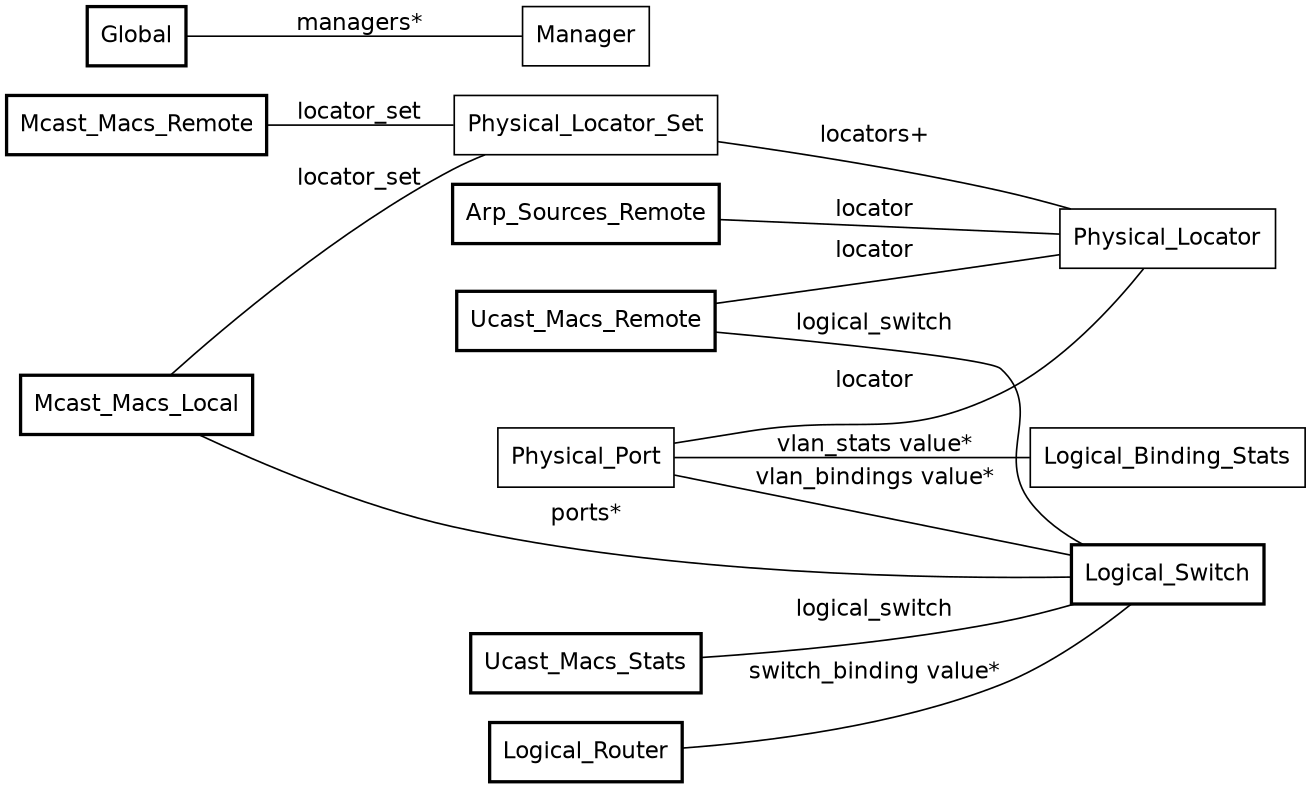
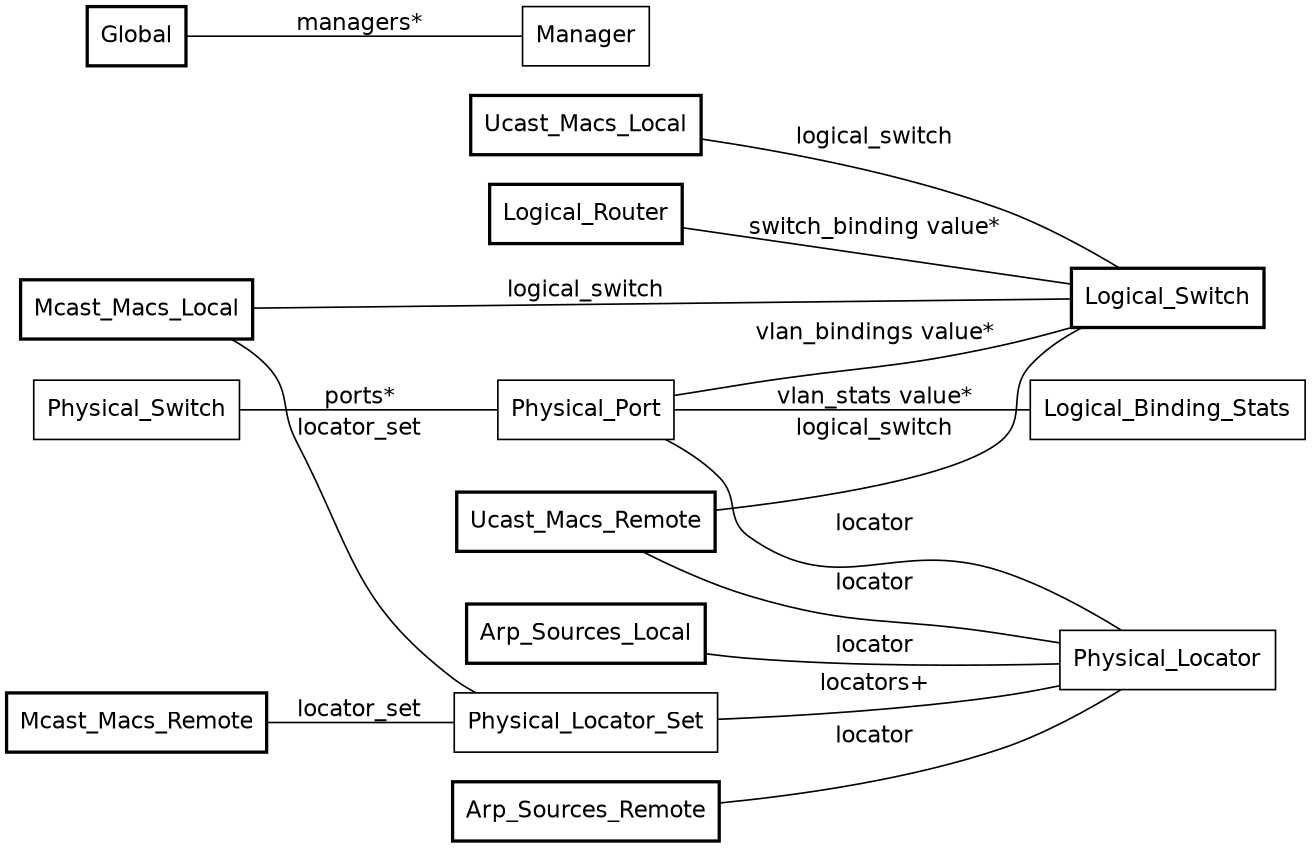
node "Physical_Switch": added
edge "Mcast_Macs_Local" -- "Logical_Switch": label "ports*" -> "logical_switch"
node "Arp_Sources_Local": added
node "Ucast_Macs_Stats": label "Ucast_Macs_Stats" -> "Ucast_Macs_Local"
